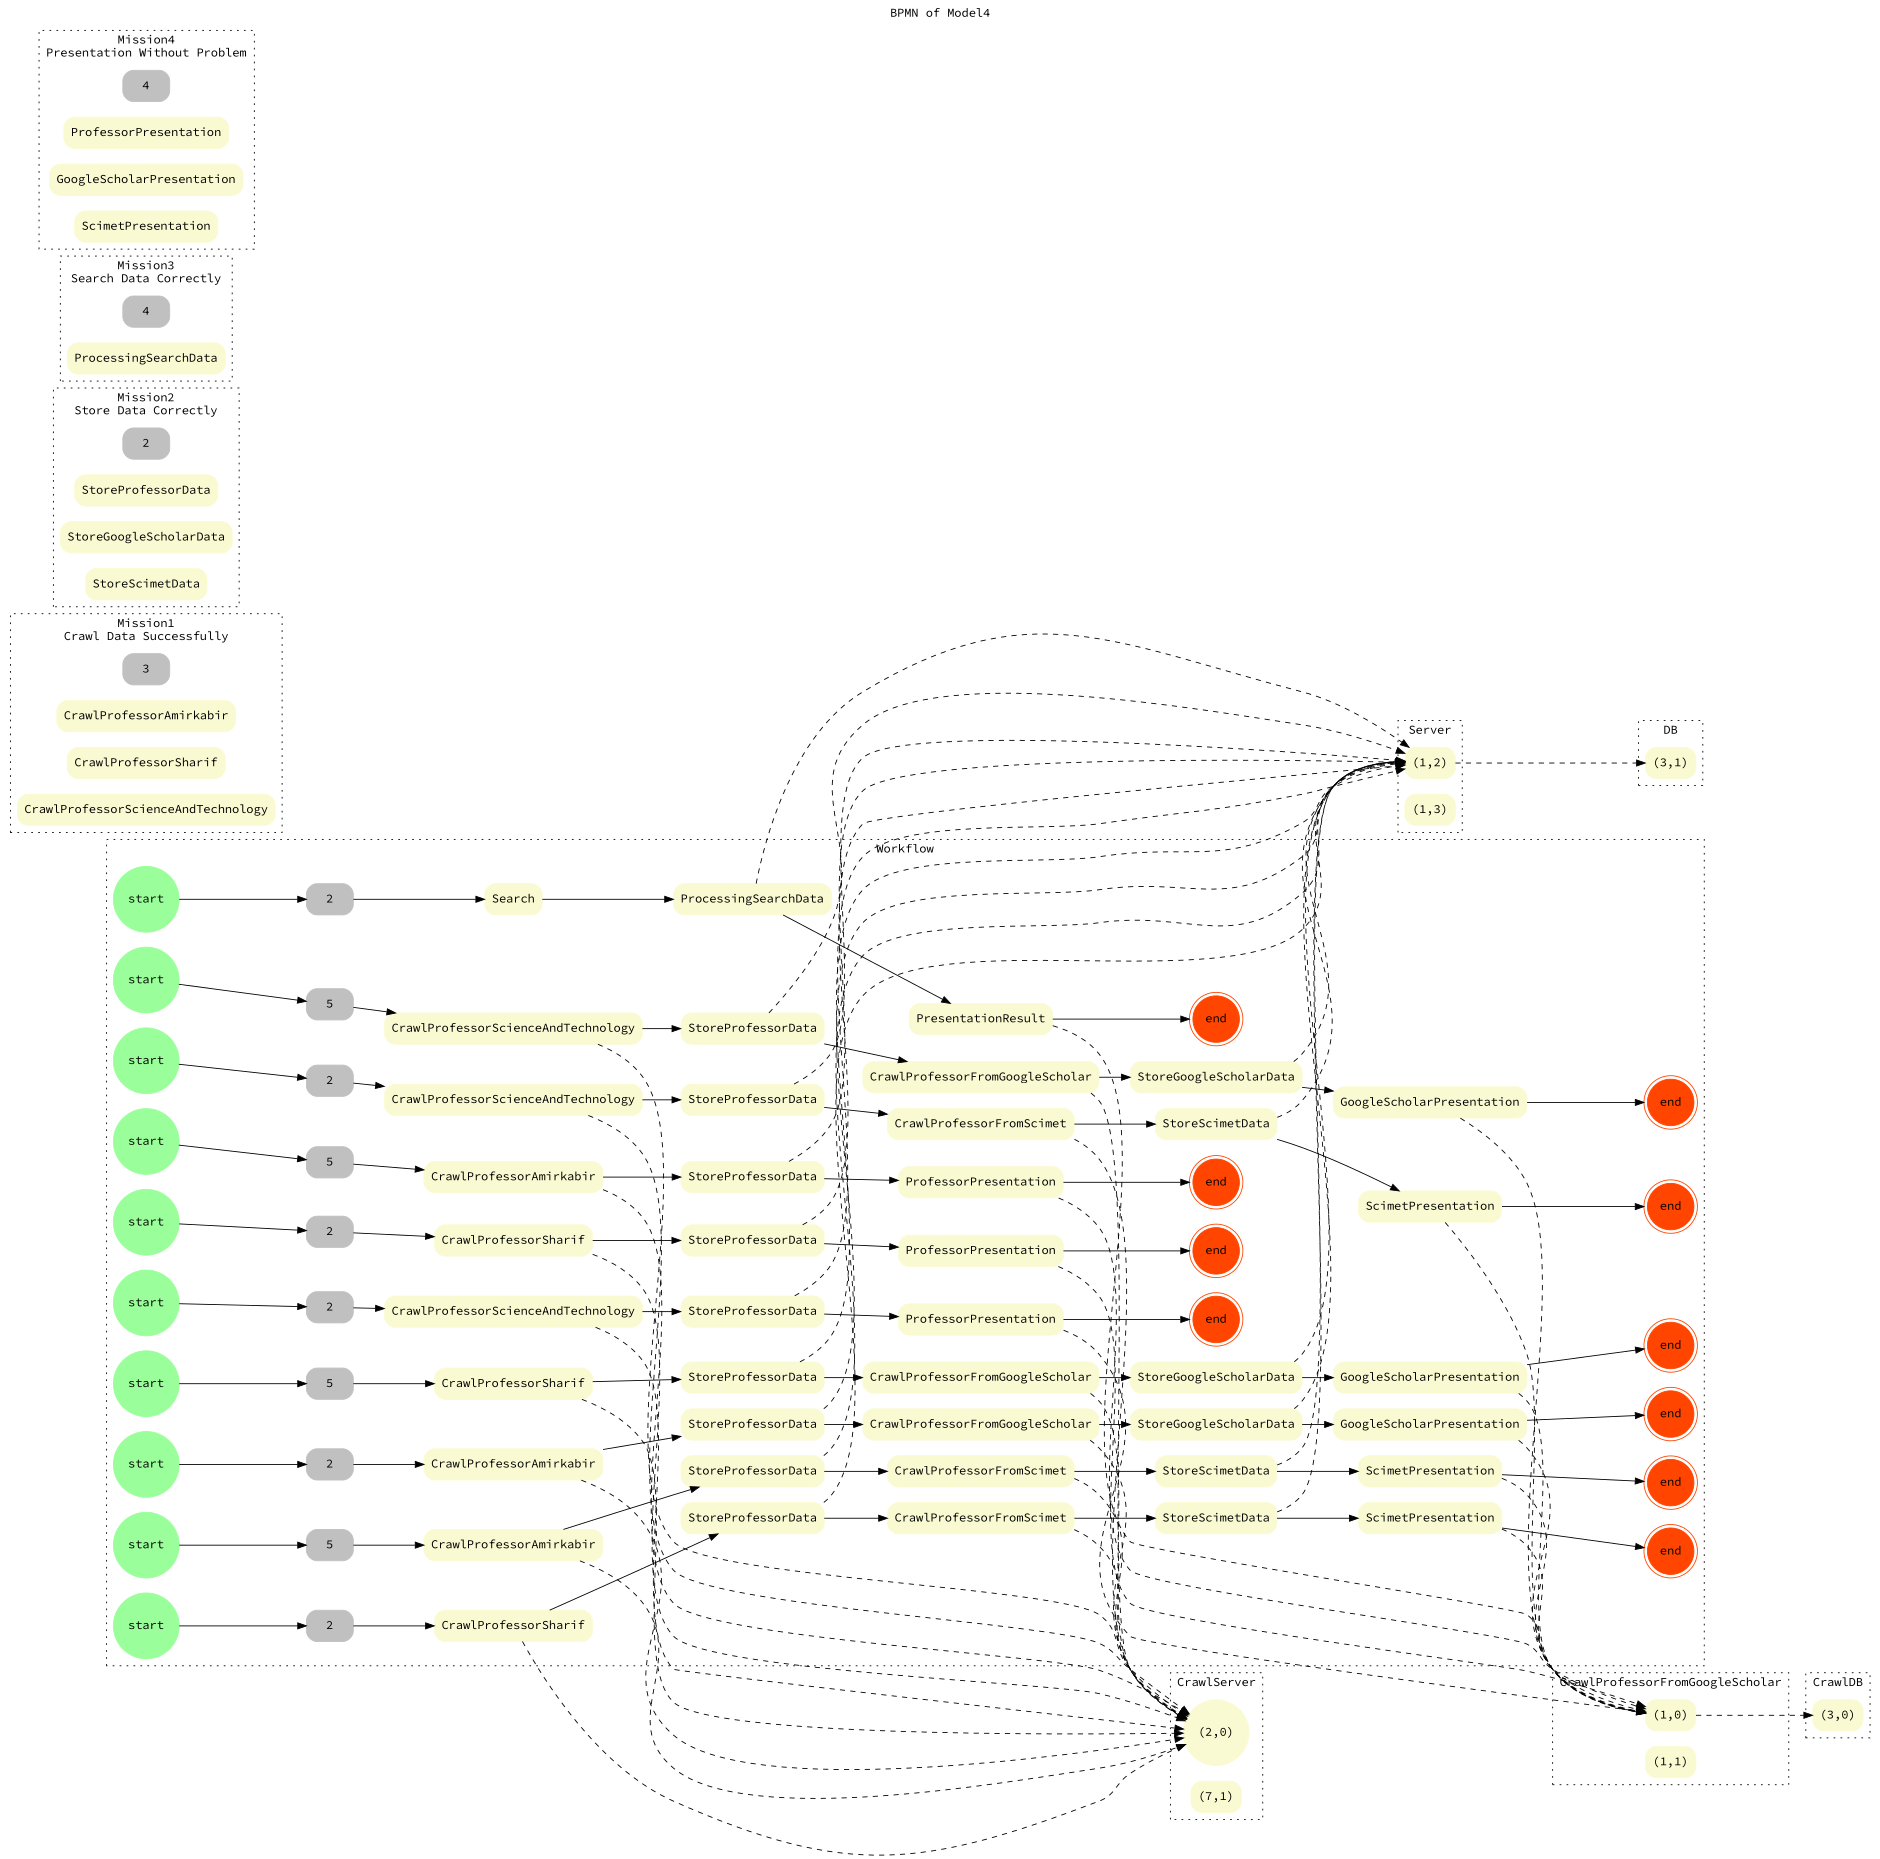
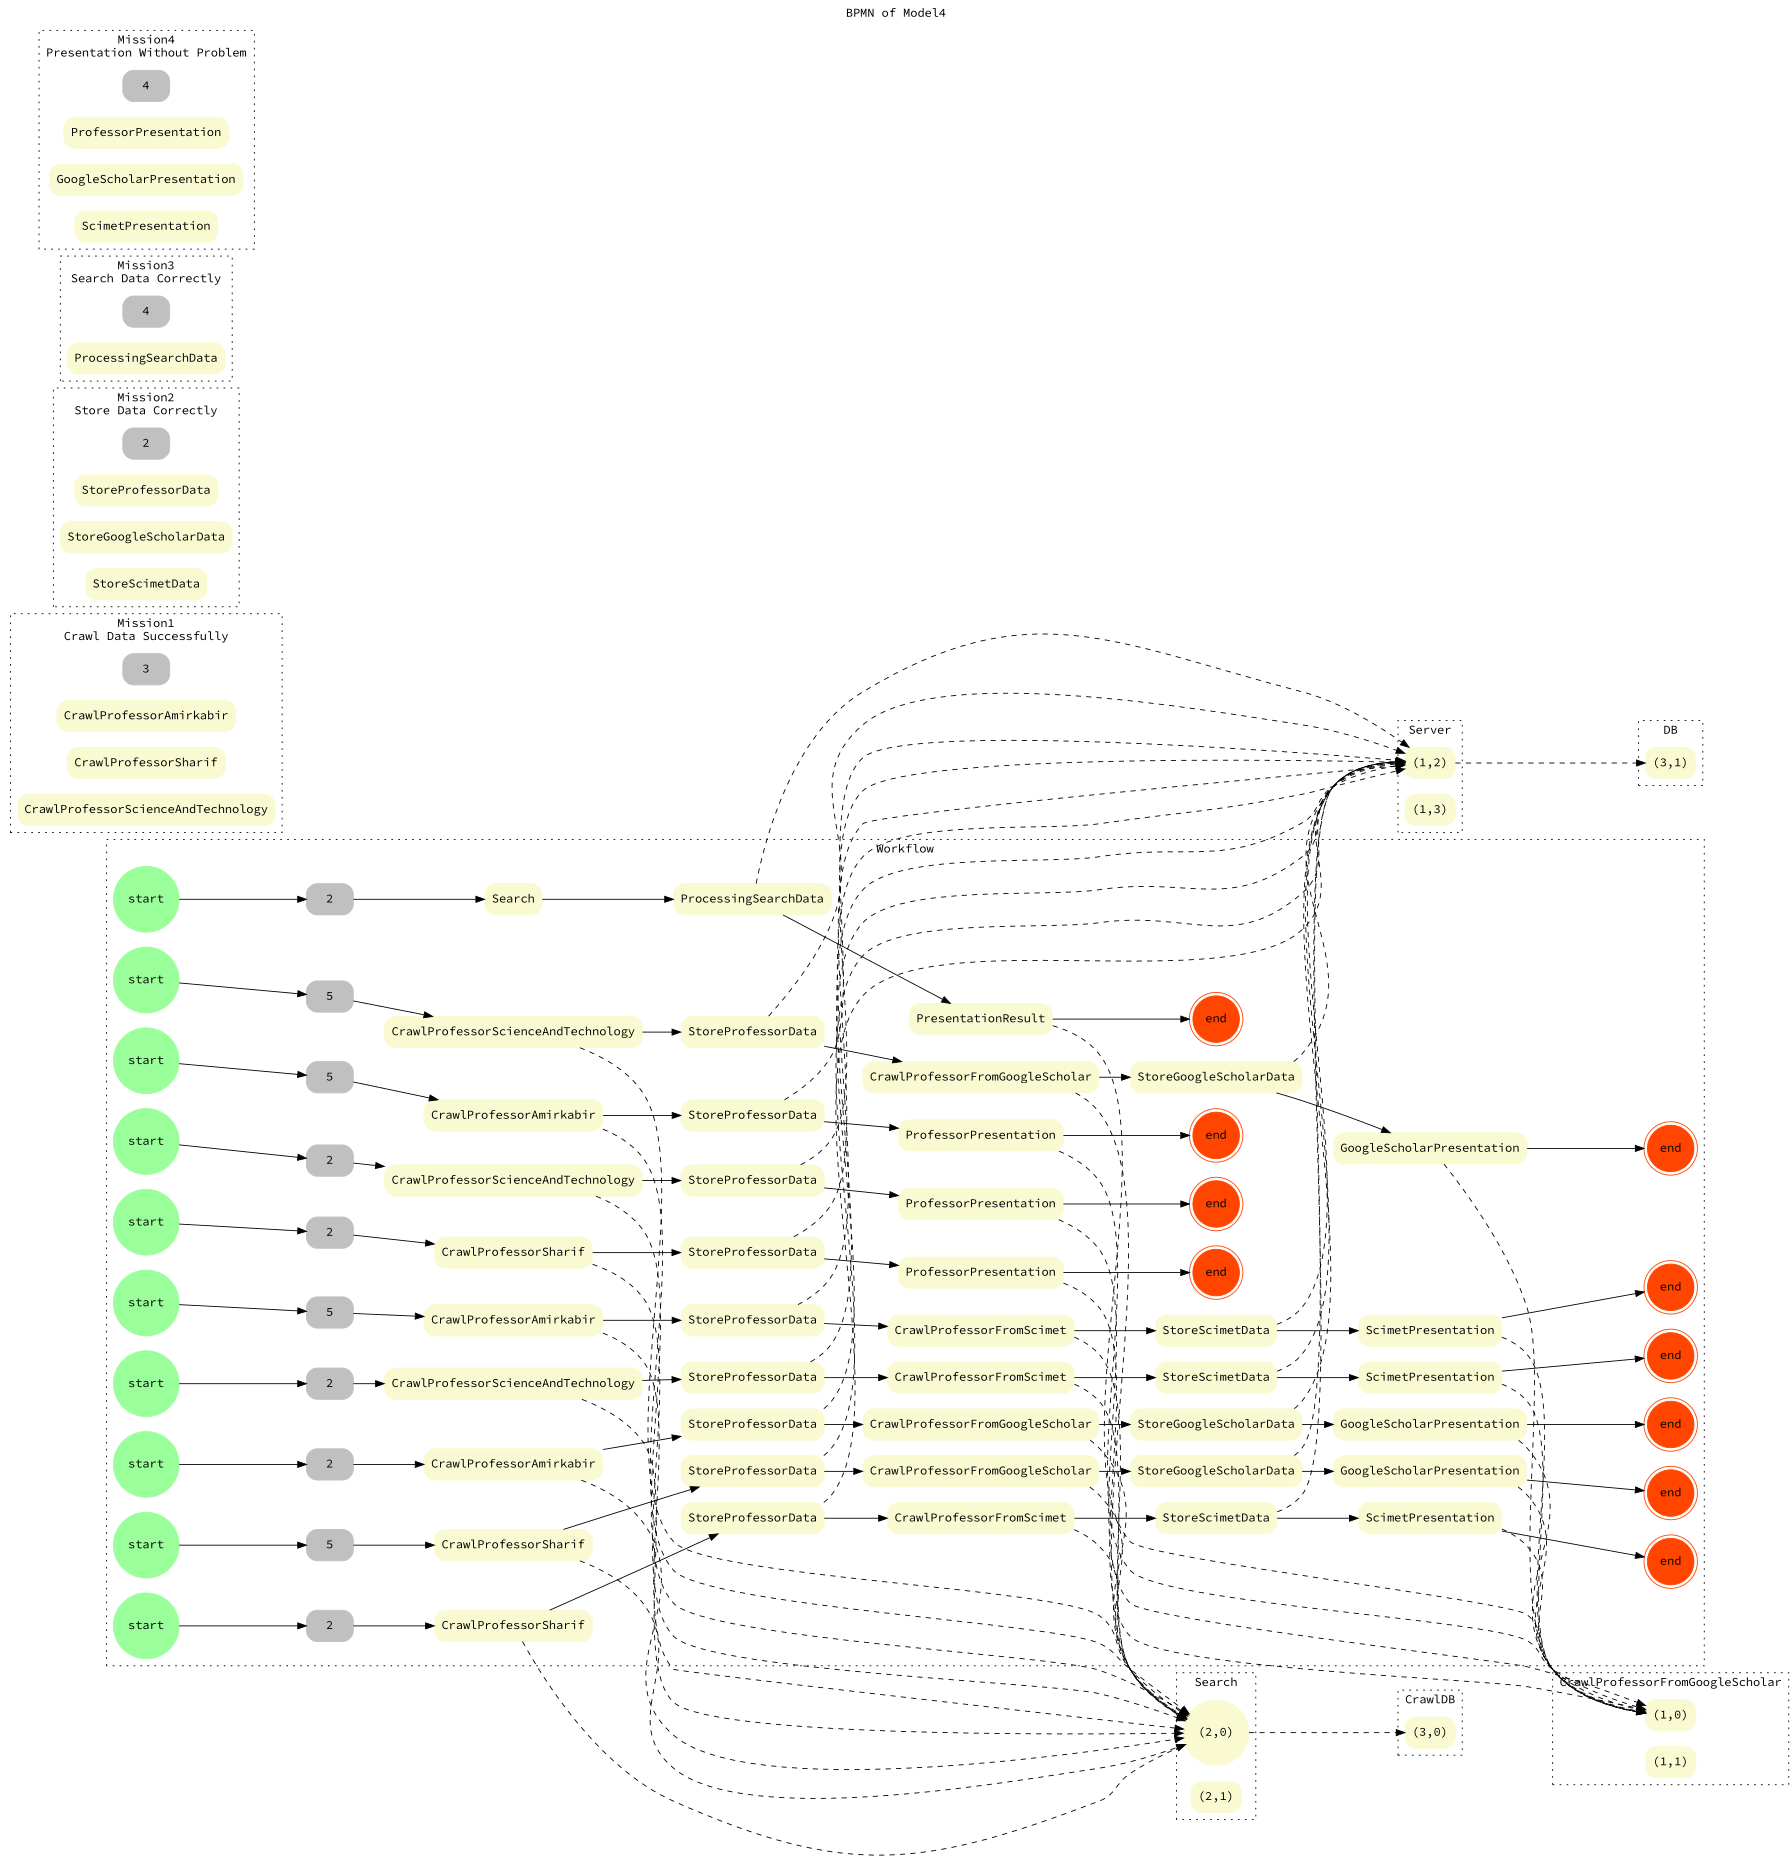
cluster "CrawlServer": label "CrawlServer" -> "Search"
edge "(1,0)" -> "(3,0)": now "(2,0)" -> "(3,0)"
node "(7,1)": label "(7,1)" -> "(2,1)"
